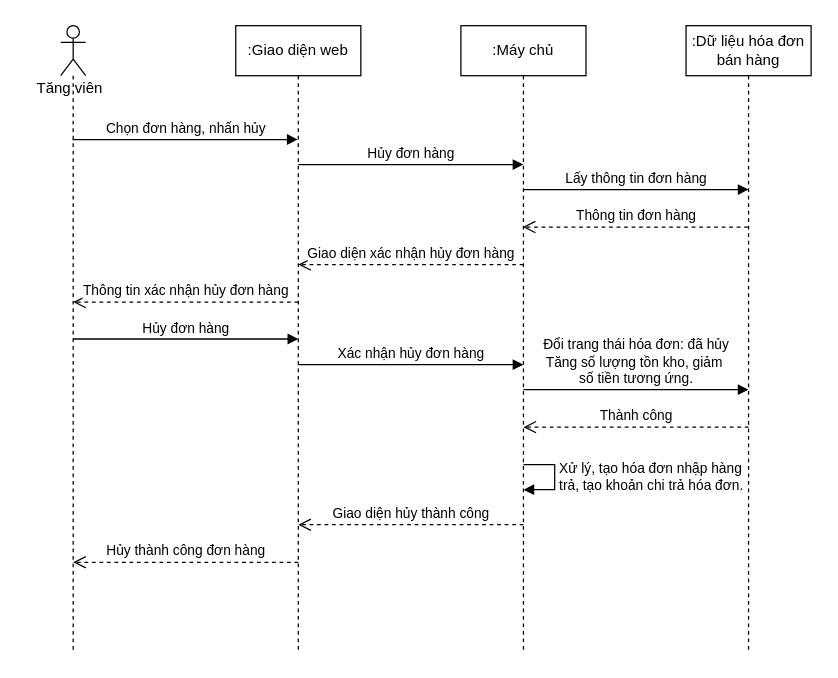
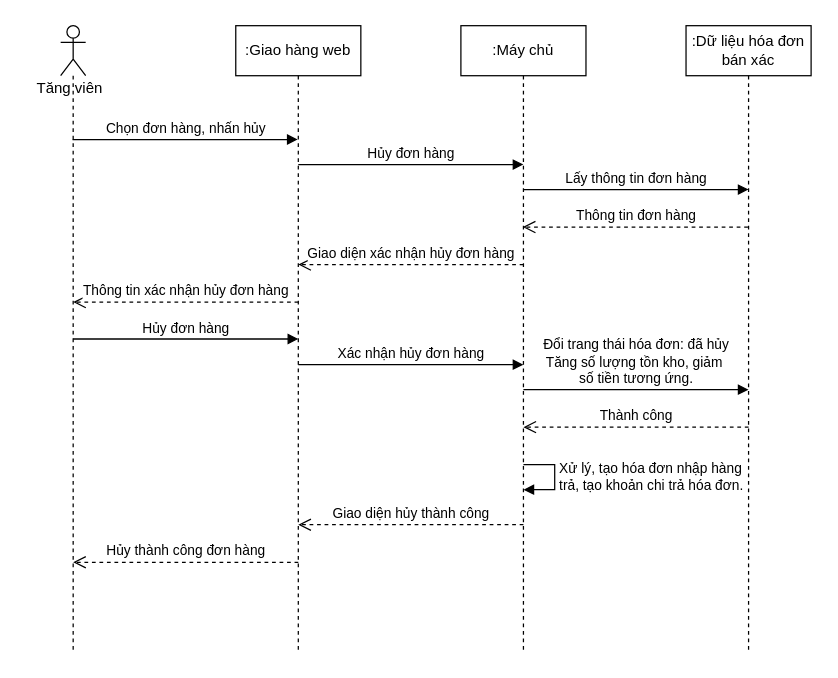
node ":Giao diện web": label ":Giao diện web" -> ":Giao hàng web"
node ":Dữ liệu hóa đơn bán hàng": label ":Dữ liệu hóa đơn bán hàng" -> ":Dữ liệu hóa đơn bán xác"
